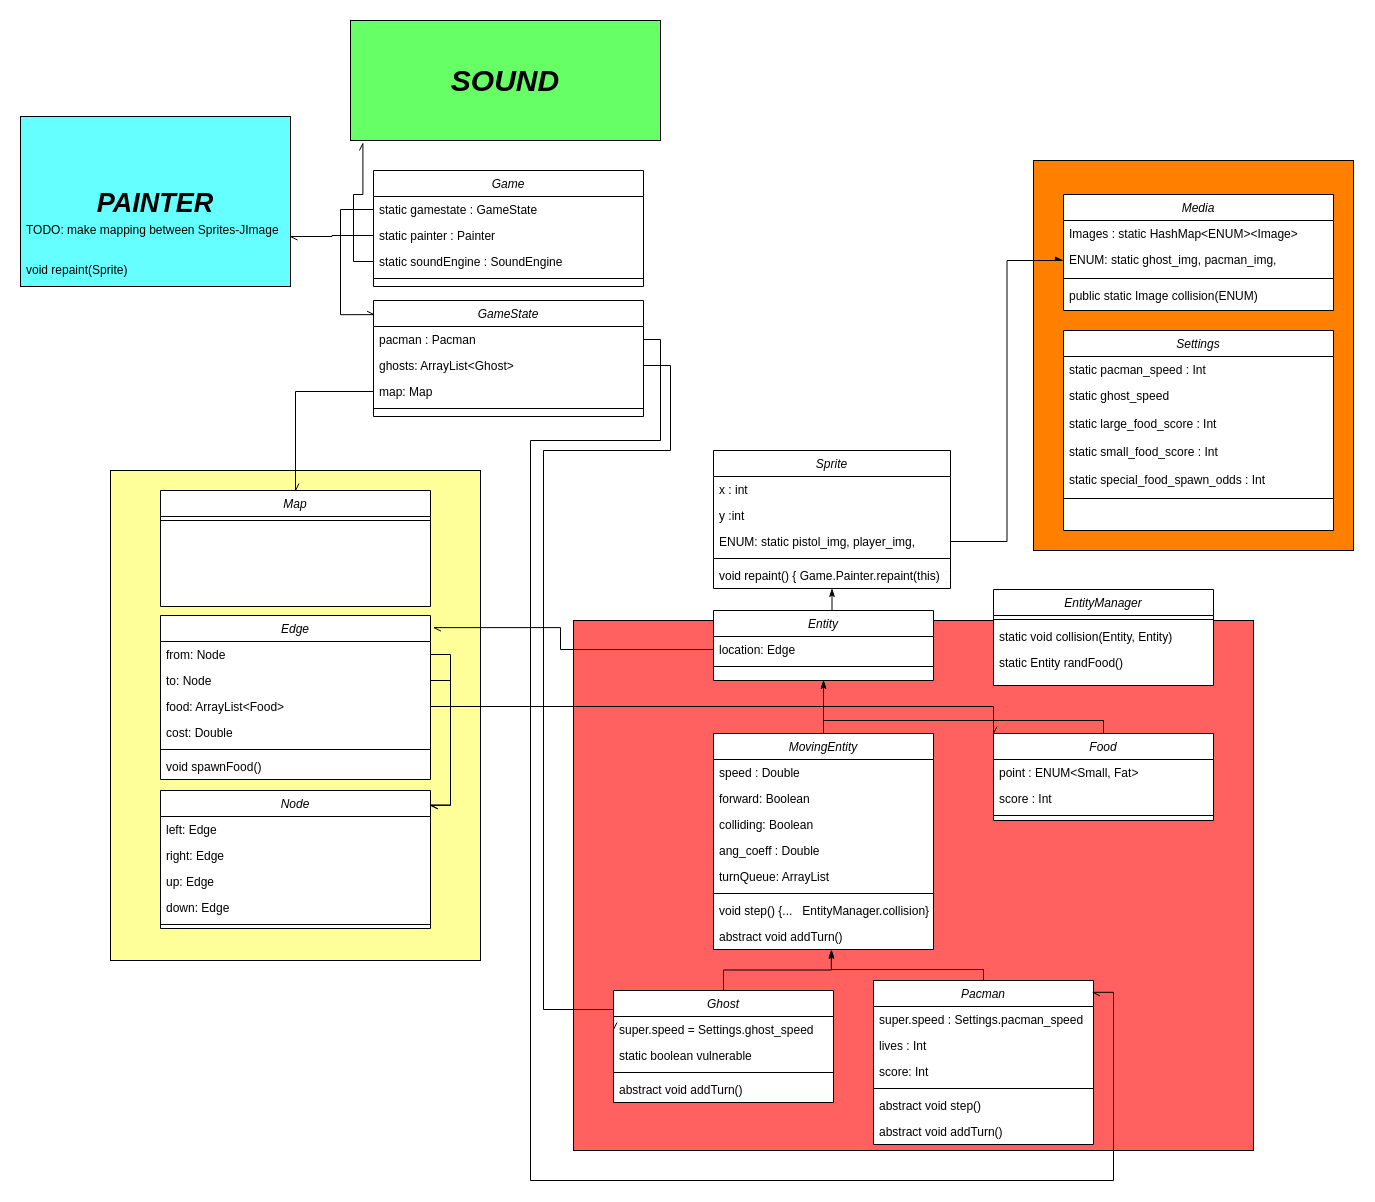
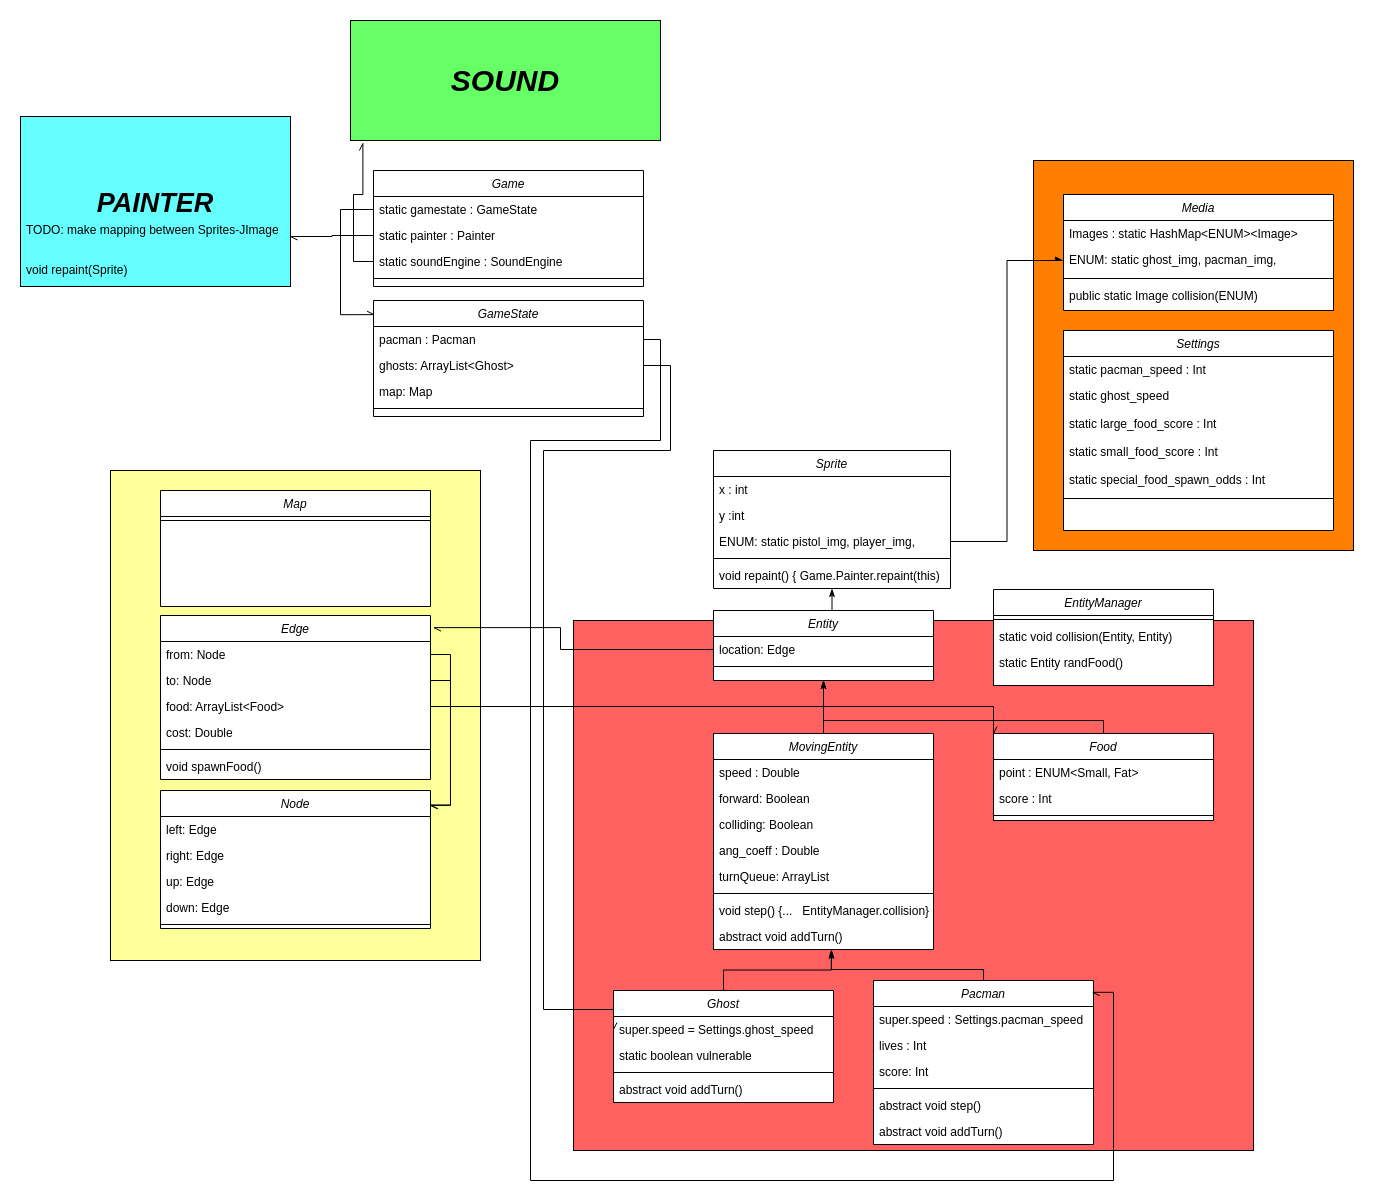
edge "map: Map" -> "Map": removed
